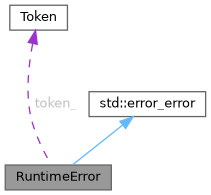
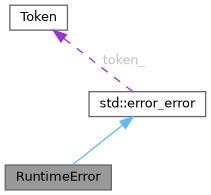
edge "RuntimeError" -> "Token": now "std::error_error" -> "Token"
